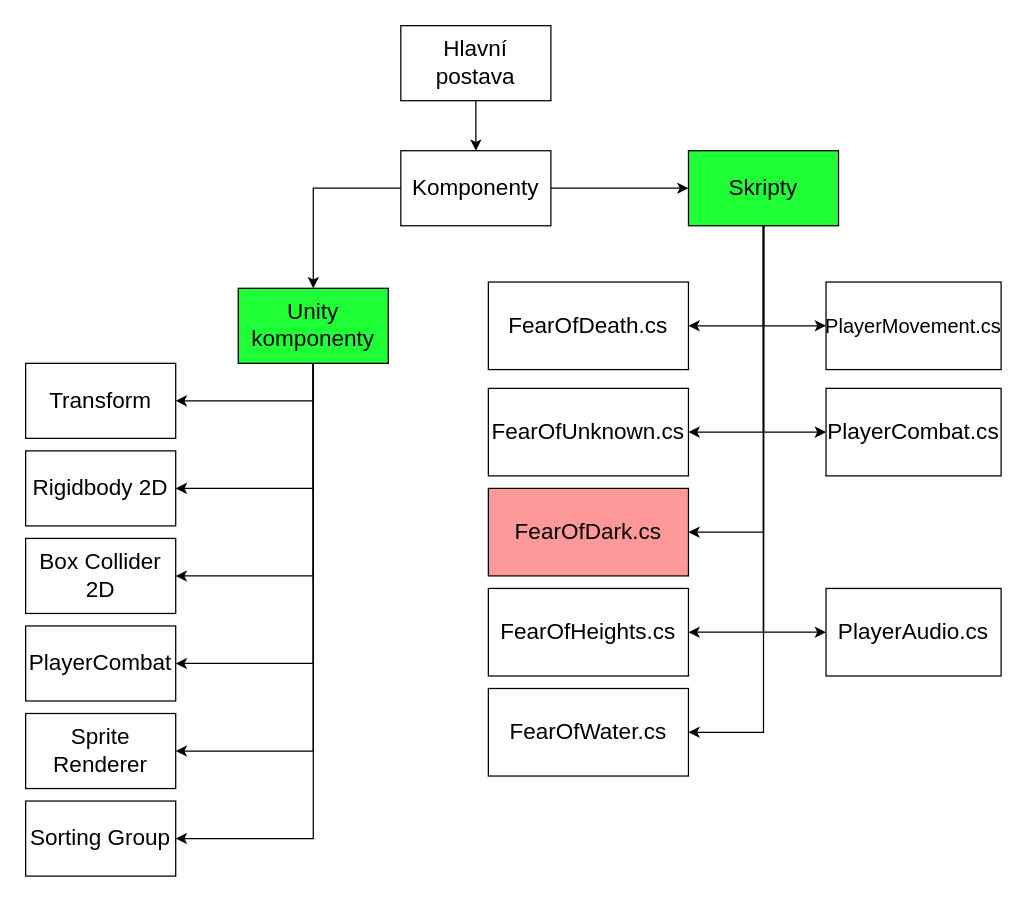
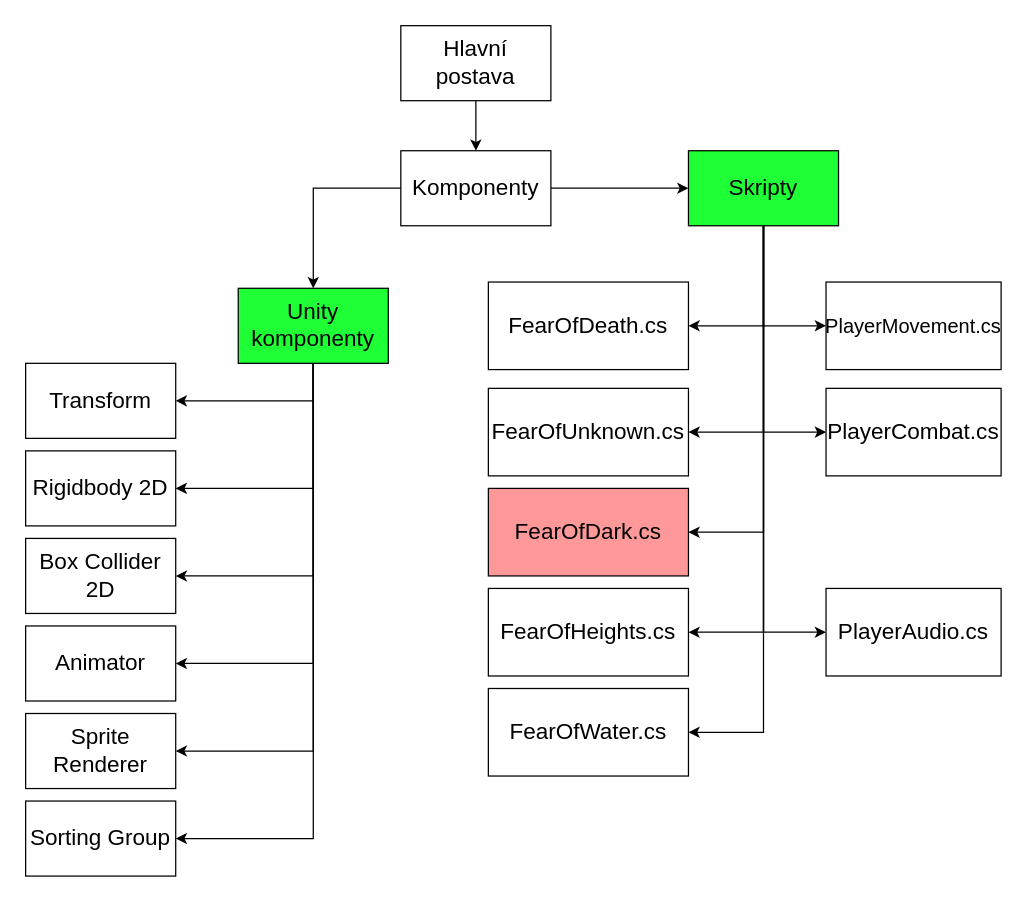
node "PlayerCombat": label "PlayerCombat" -> "Animator"
